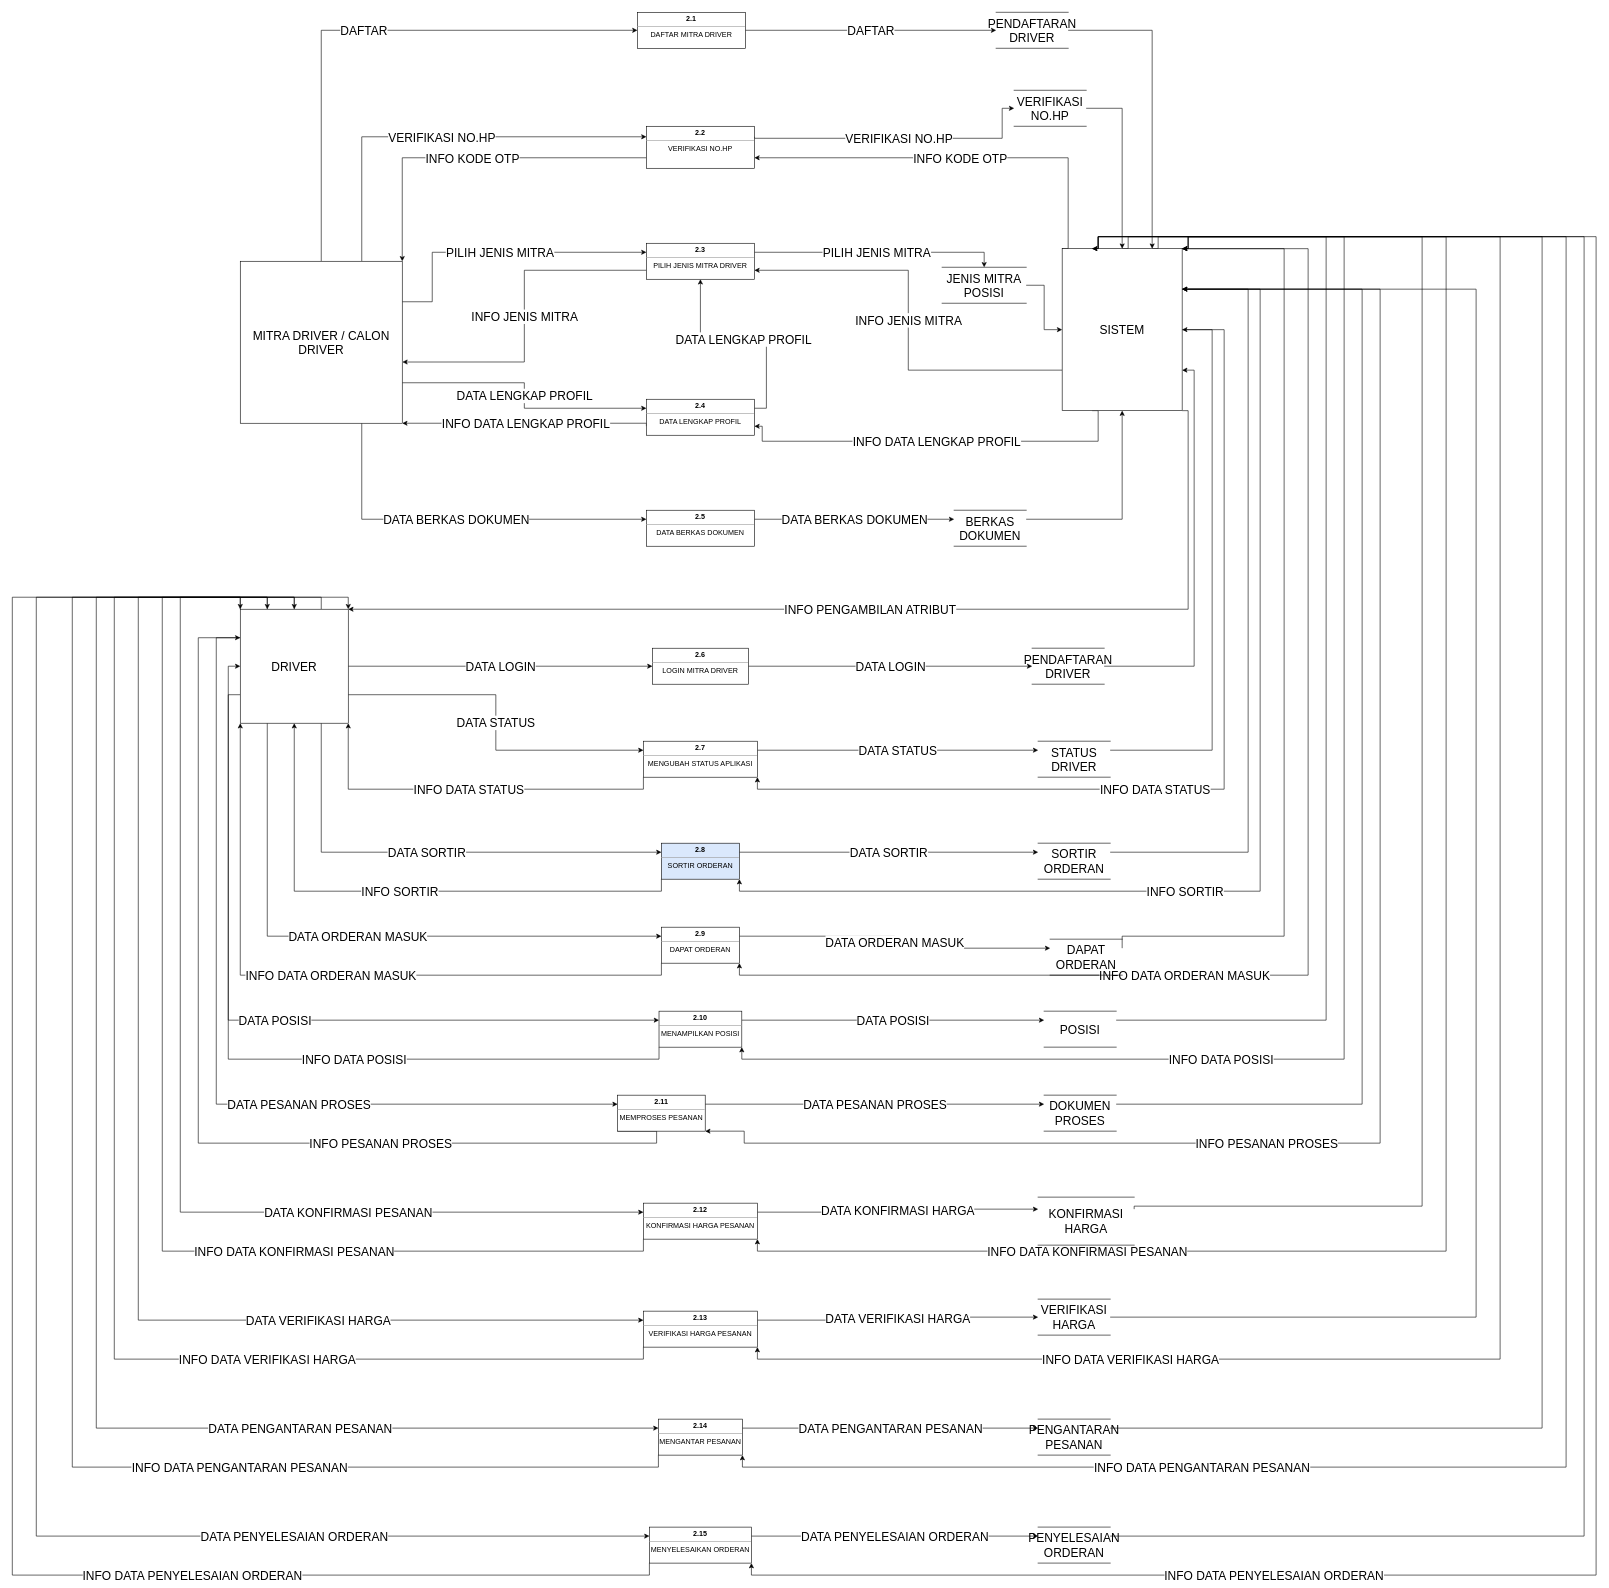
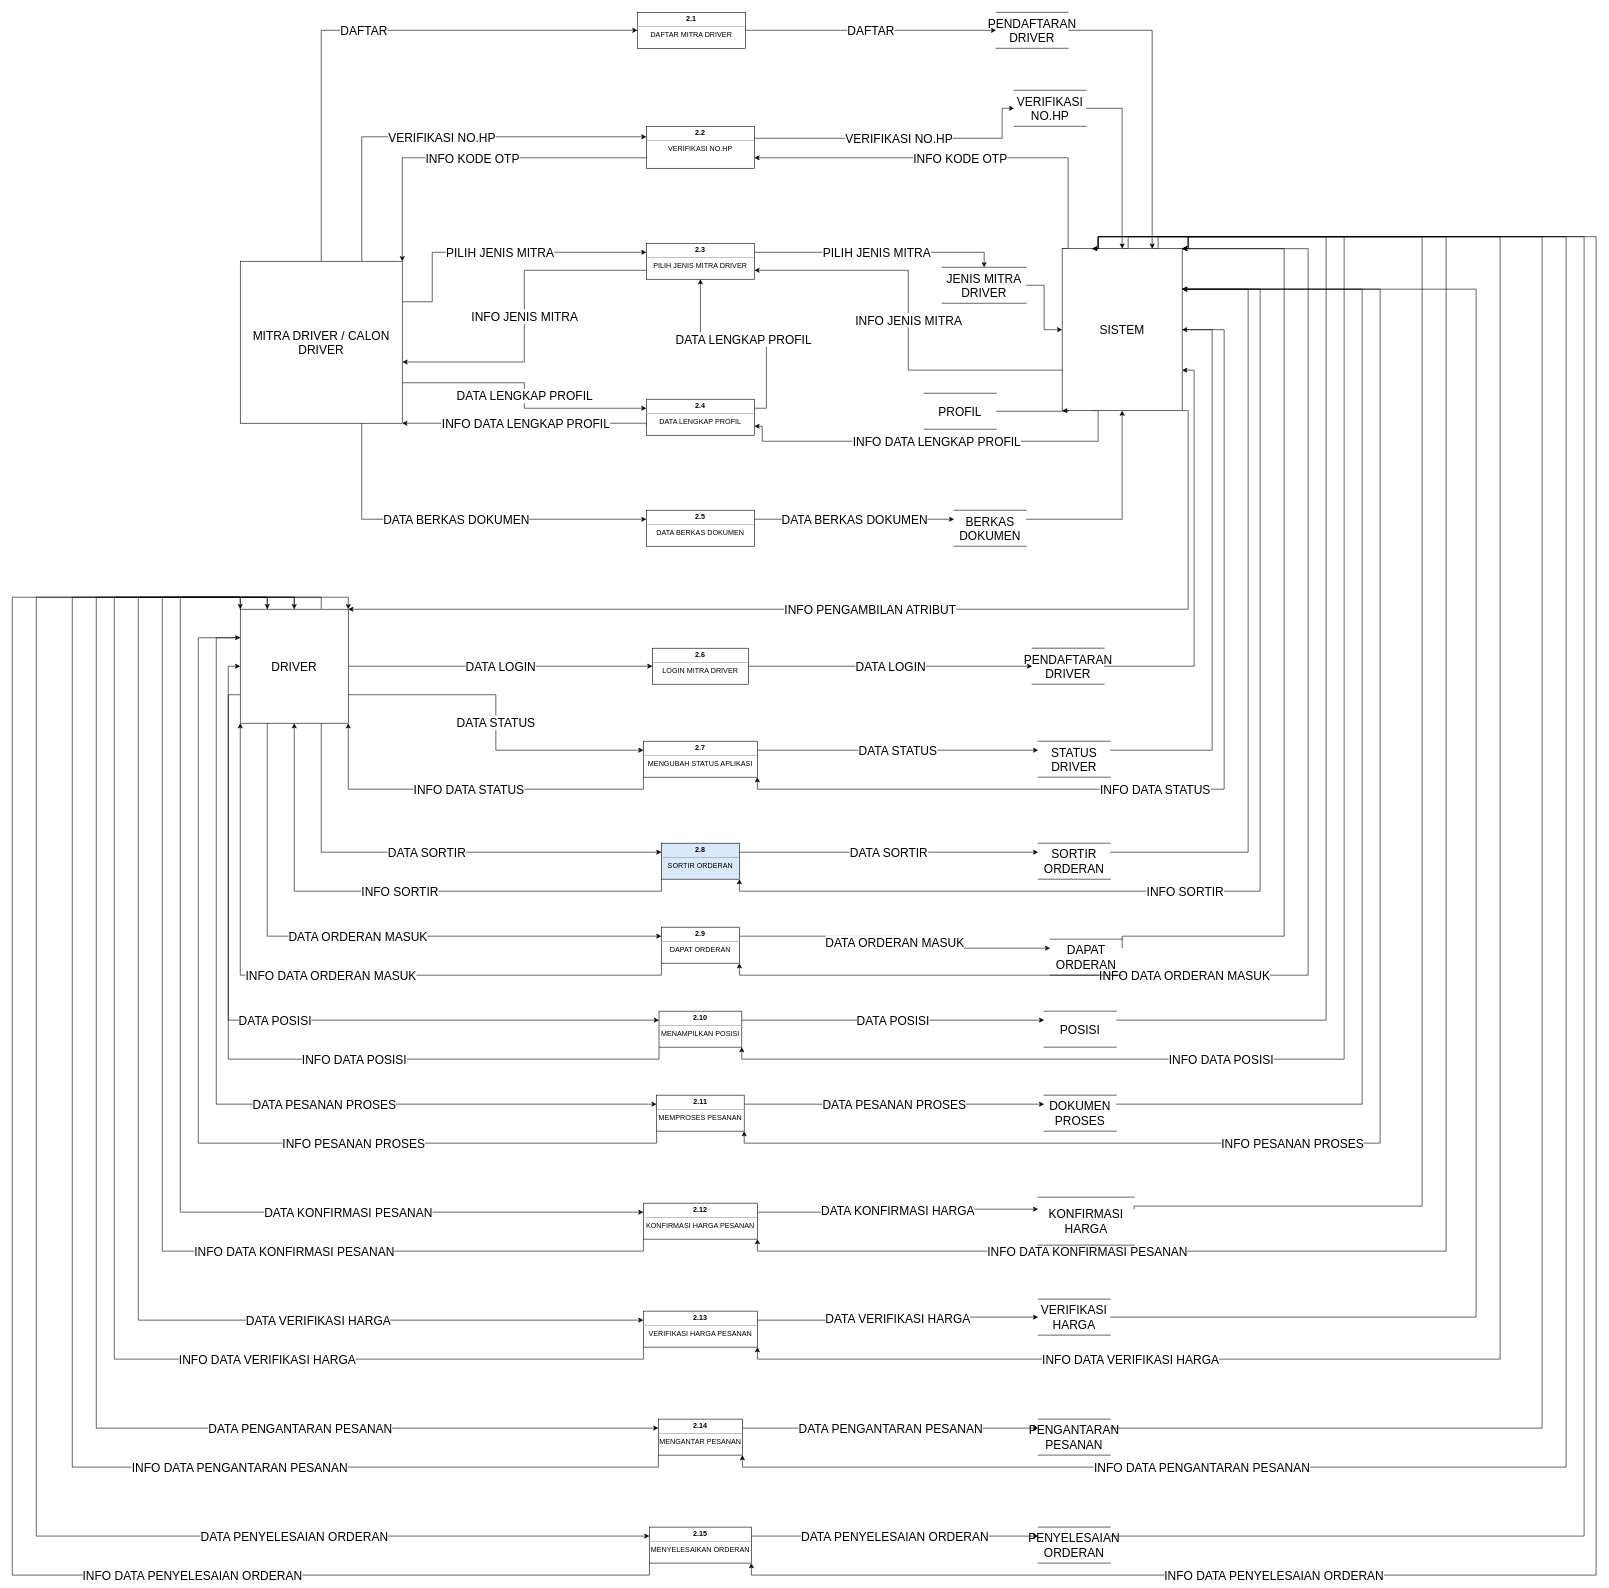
node "JENIS MITRA POSISI": label "JENIS MITRA POSISI" -> "JENIS MITRA DRIVER"
node "PROFIL": added
edge "PROFIL" -> "SISTEM": added
node "2.11 MEMPROSES PESANAN": moved (662, 1113) -> (701, 1113)
